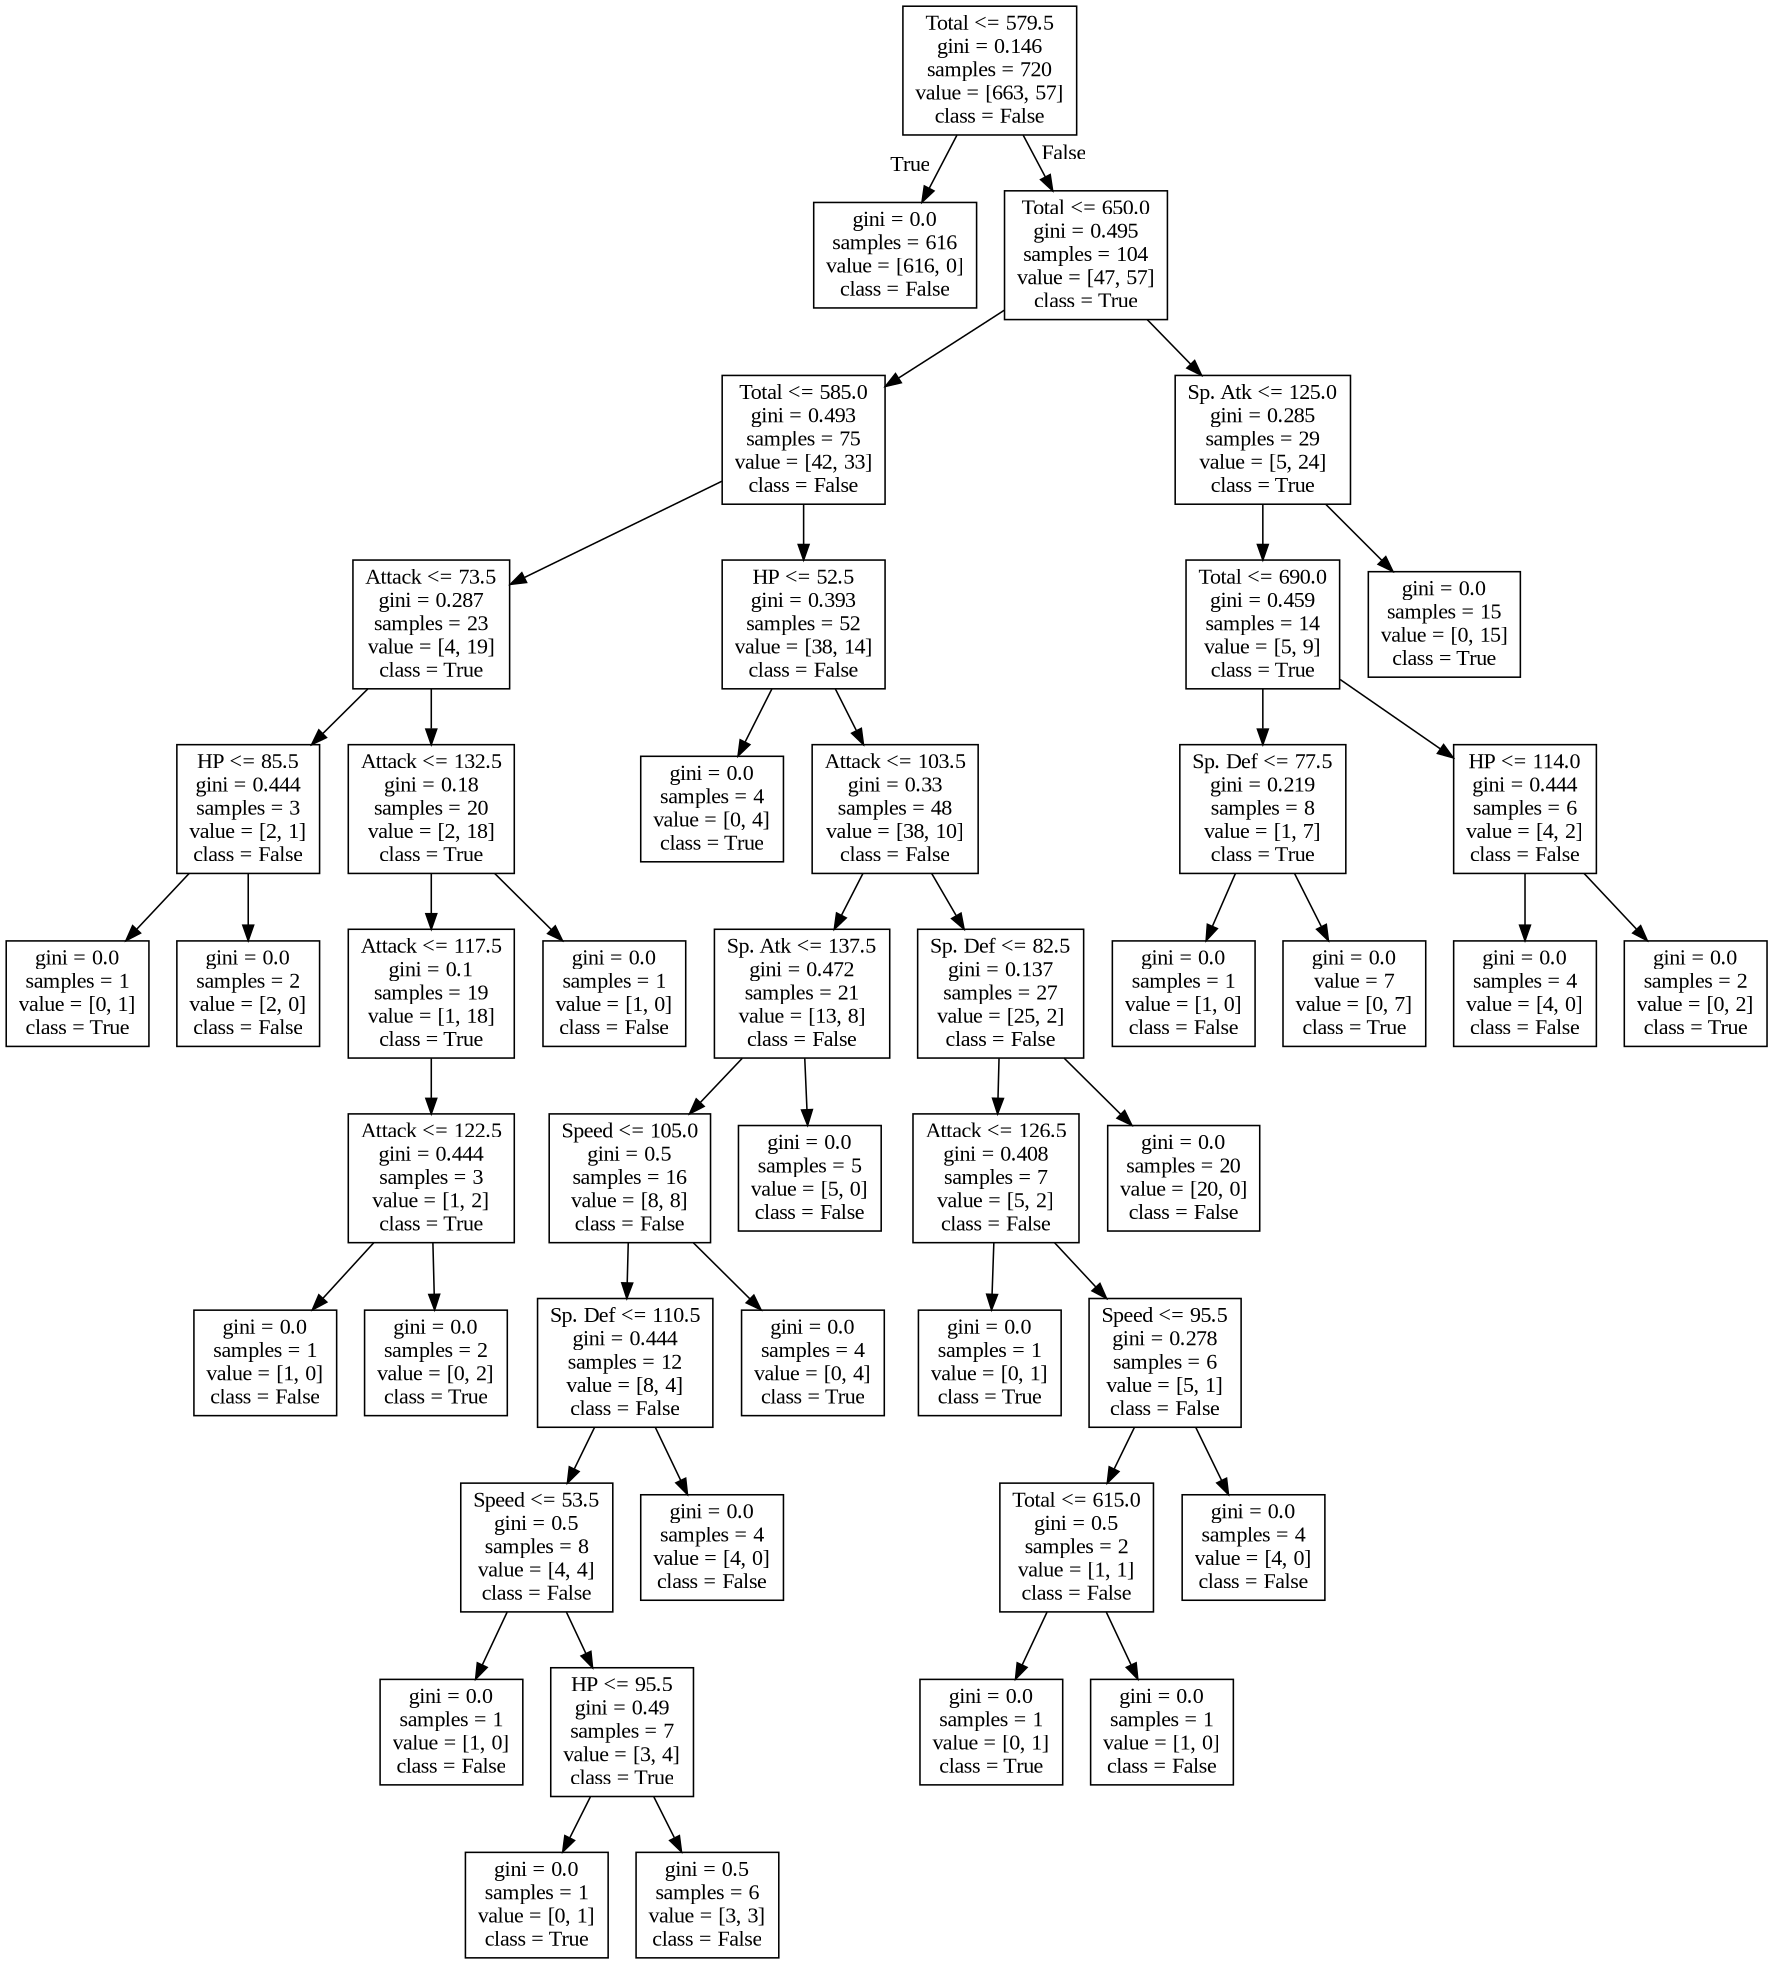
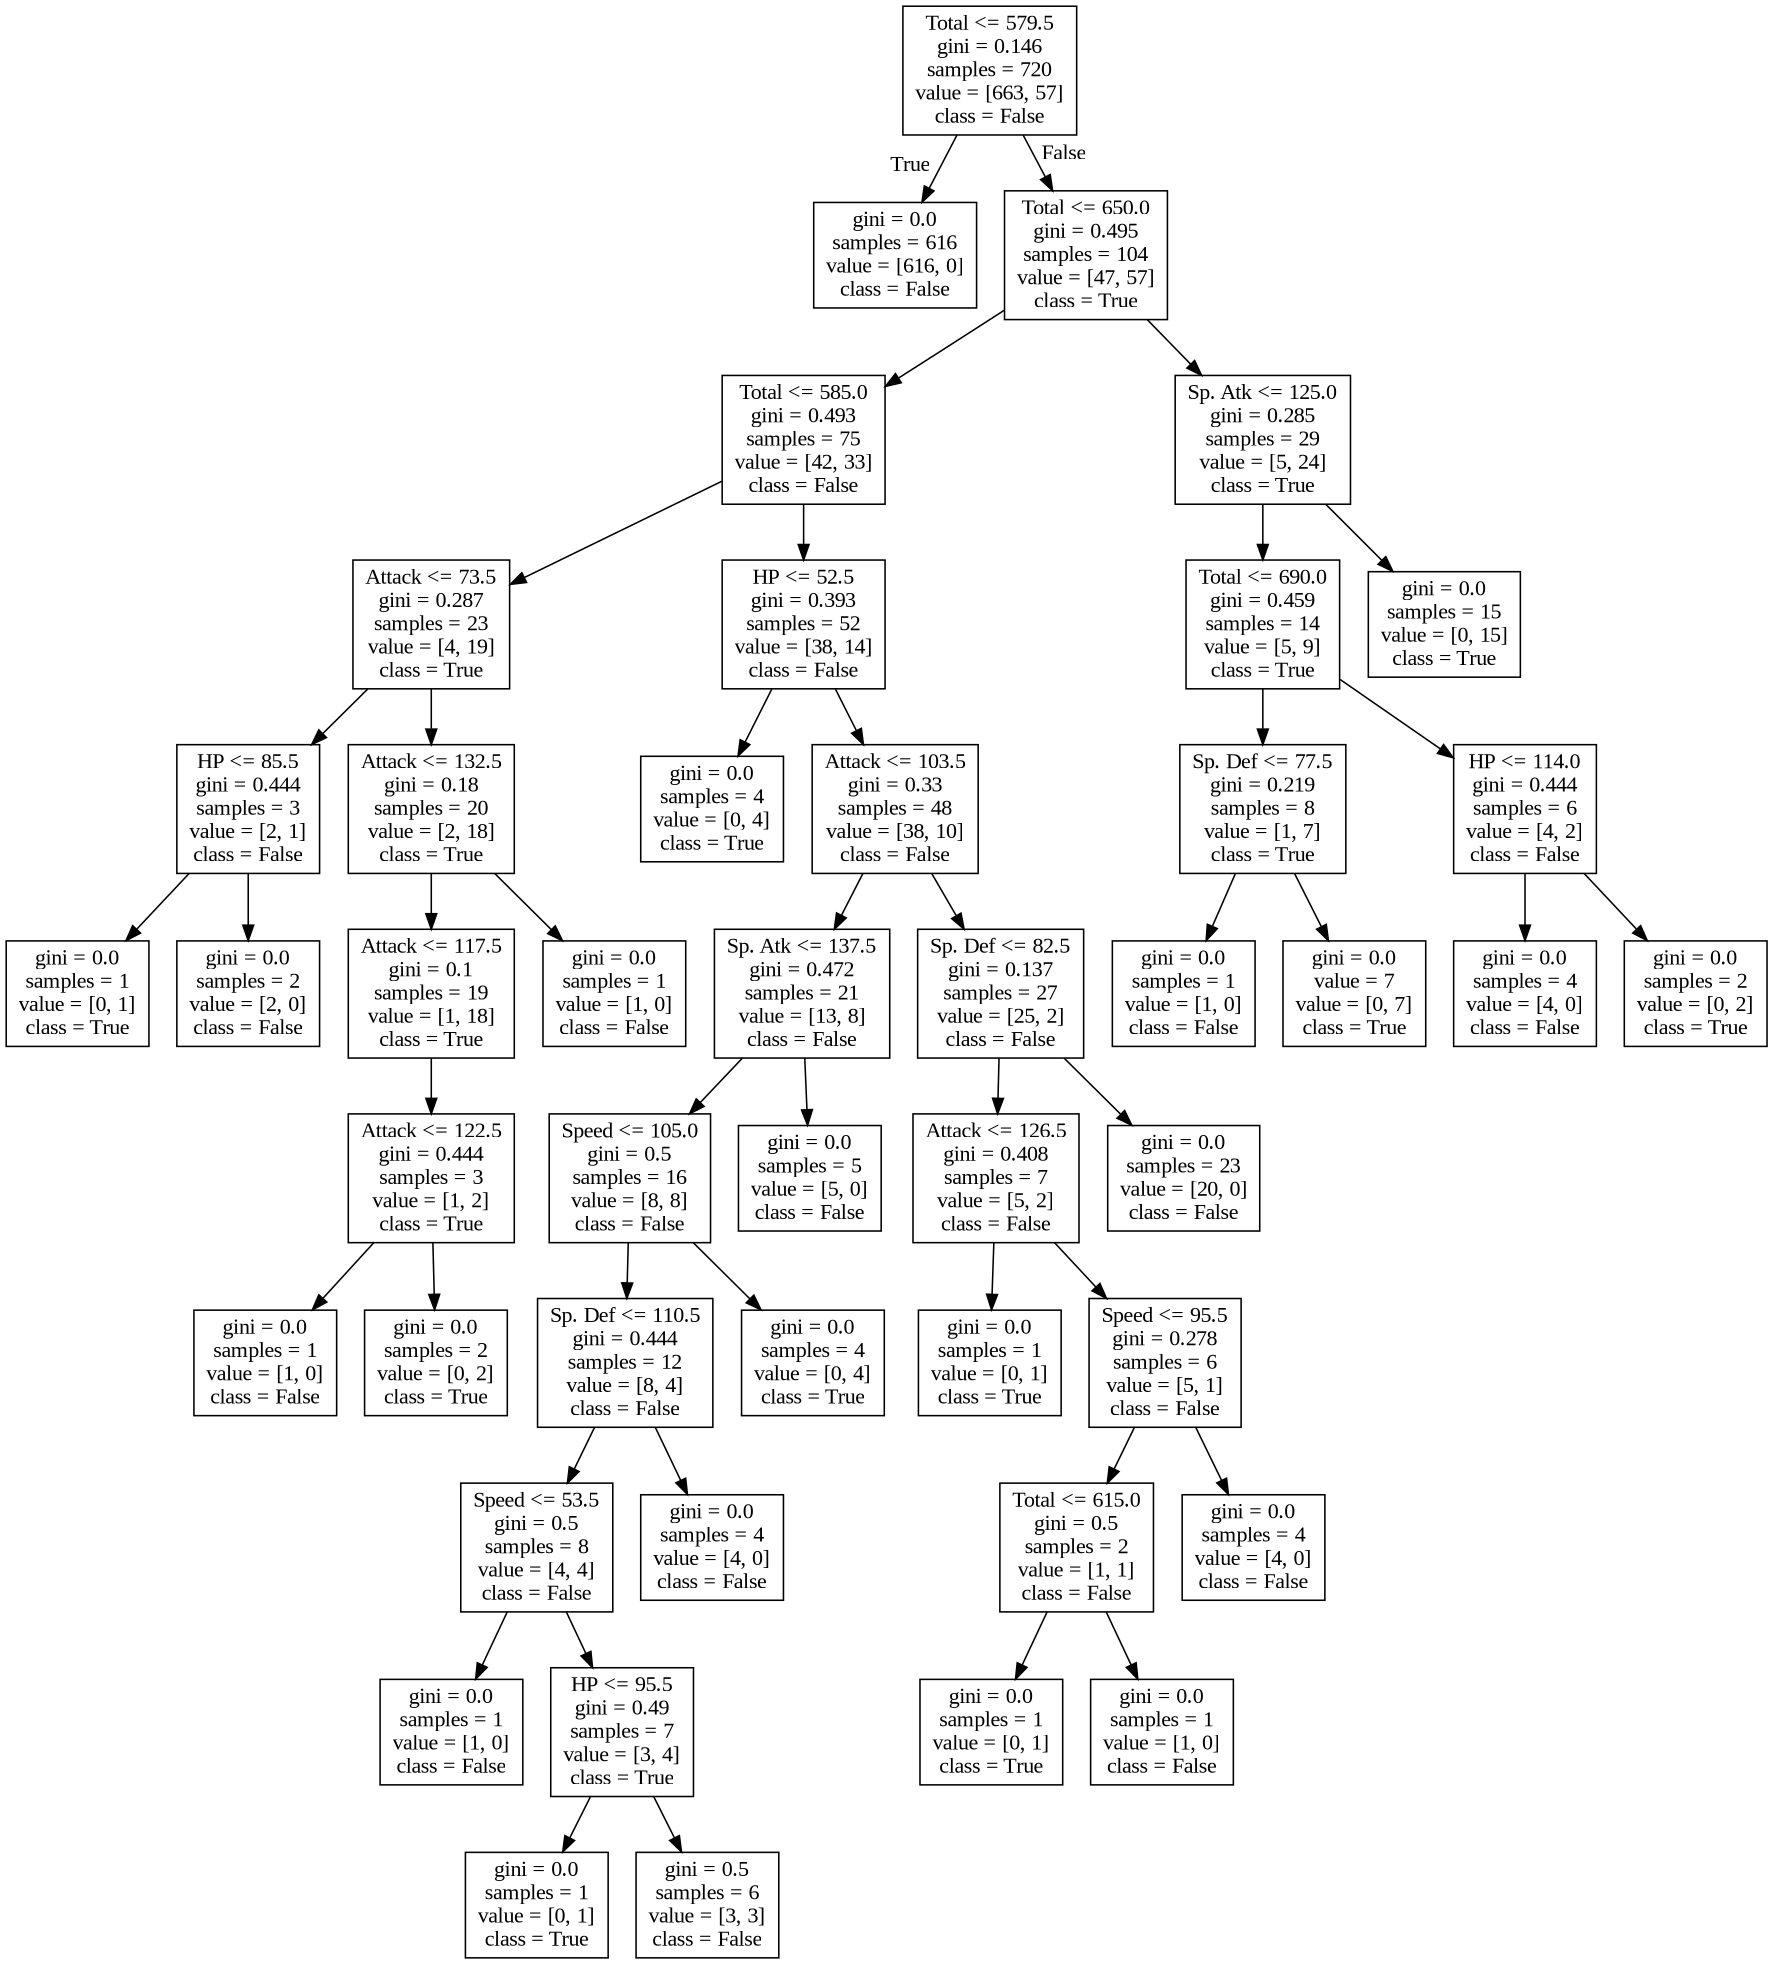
node "gini = 0.0 samples = 20 value = [20, 0] class = False": label "gini = 0.0 samples = 20 value = [20, 0] class = False" -> "gini = 0.0 samples = 23 value = [20, 0] class = False"
